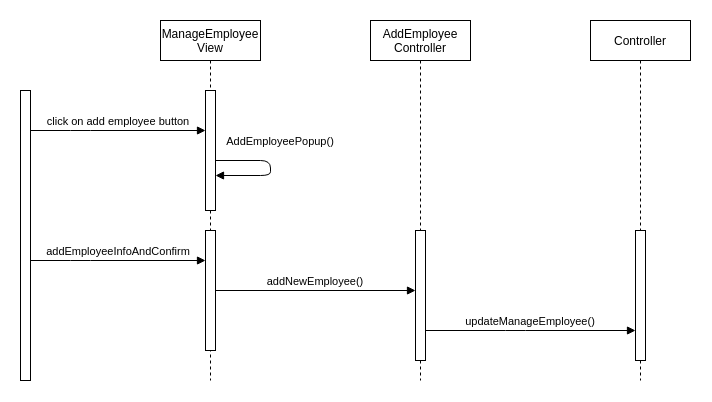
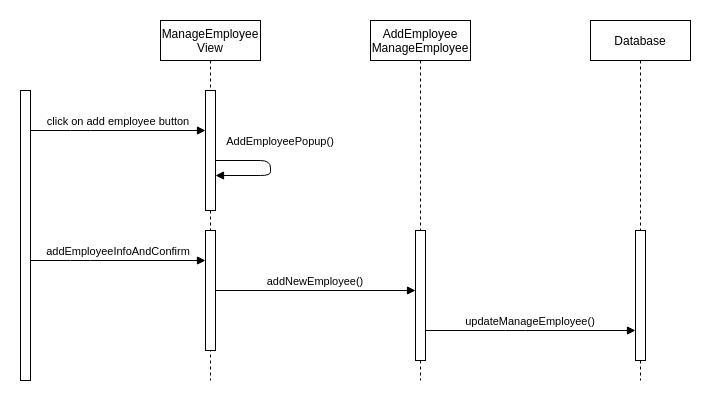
node "AddEmployee Controller": label "AddEmployee Controller" -> "AddEmployee ManageEmployee"
node "Controller": label "Controller" -> "Database"
